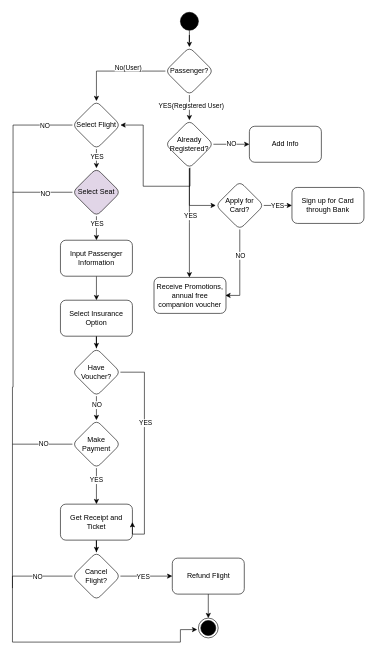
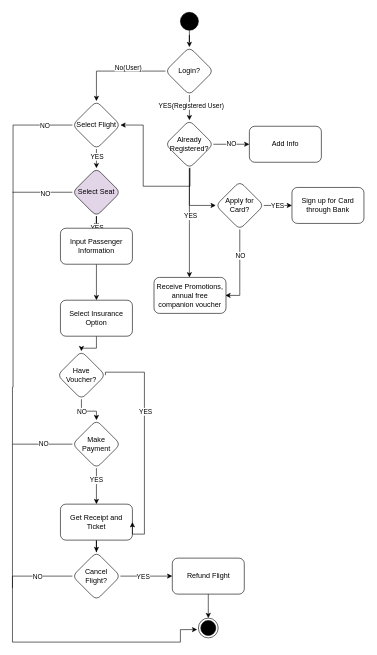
node "Passenger?": label "Passenger?" -> "Login?"
node "Input Passenger Information": moved (96, 258) -> (96, 246)
node "Have Voucher?": moved (96, 372) -> (81, 375)
